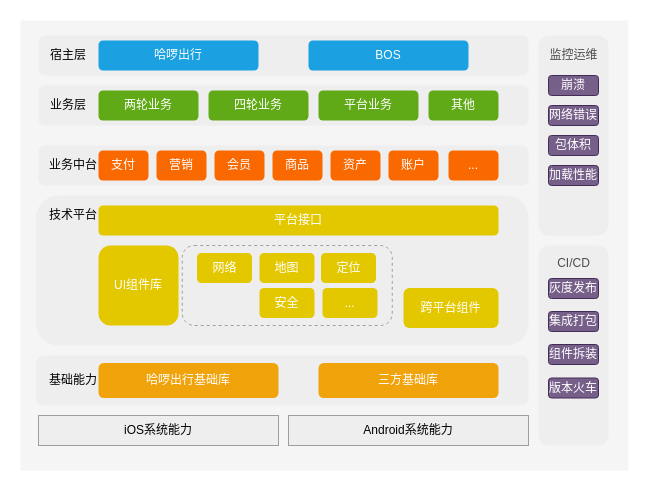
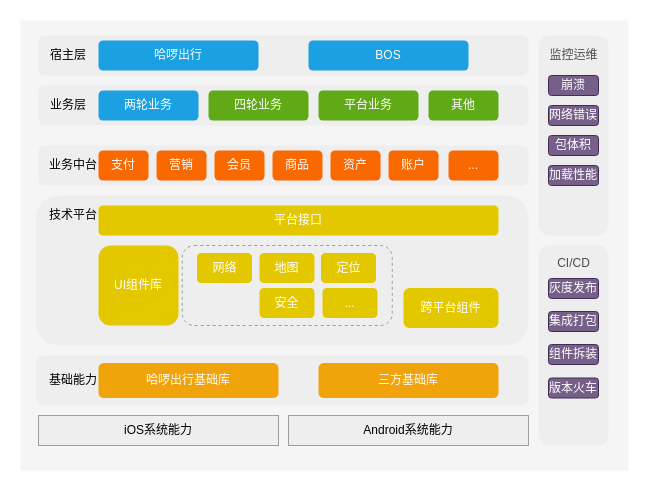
node "两轮业务": fillcolor #60a917 -> #1ba1e2
